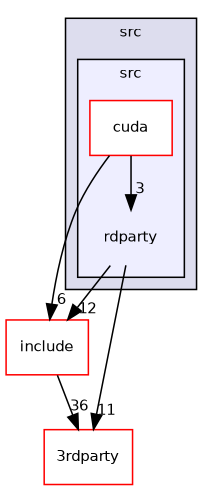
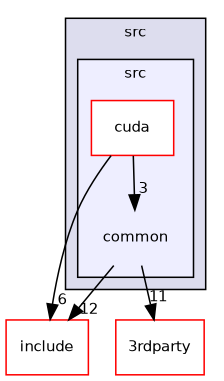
node "rdparty": label "rdparty" -> "common"
edge "include" -> "3rdparty": removed
